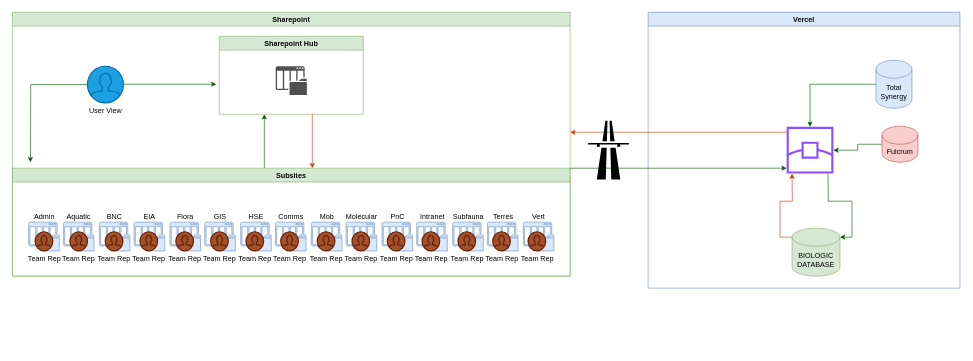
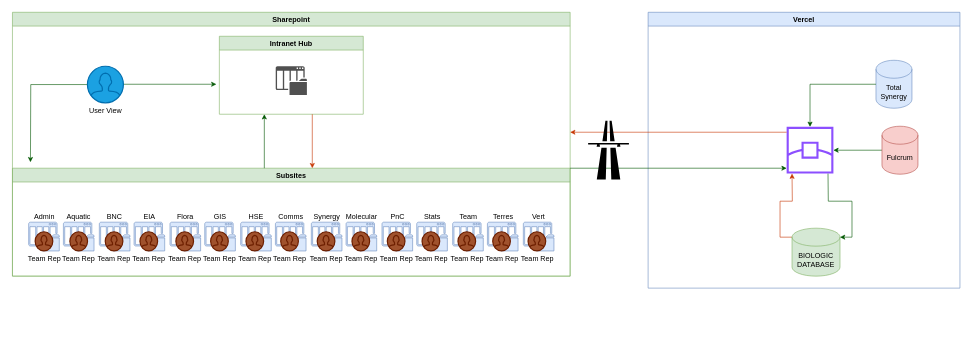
node "Sharepoint Hub": label "Sharepoint Hub" -> "Intranet Hub"
node "Fulcrum": size 36x36 -> 36x48
node "Mob": label "Mob" -> "Synergy"
node "Intranet": label "Intranet" -> "Stats"
node "Subfauna": label "Subfauna" -> "Team"
